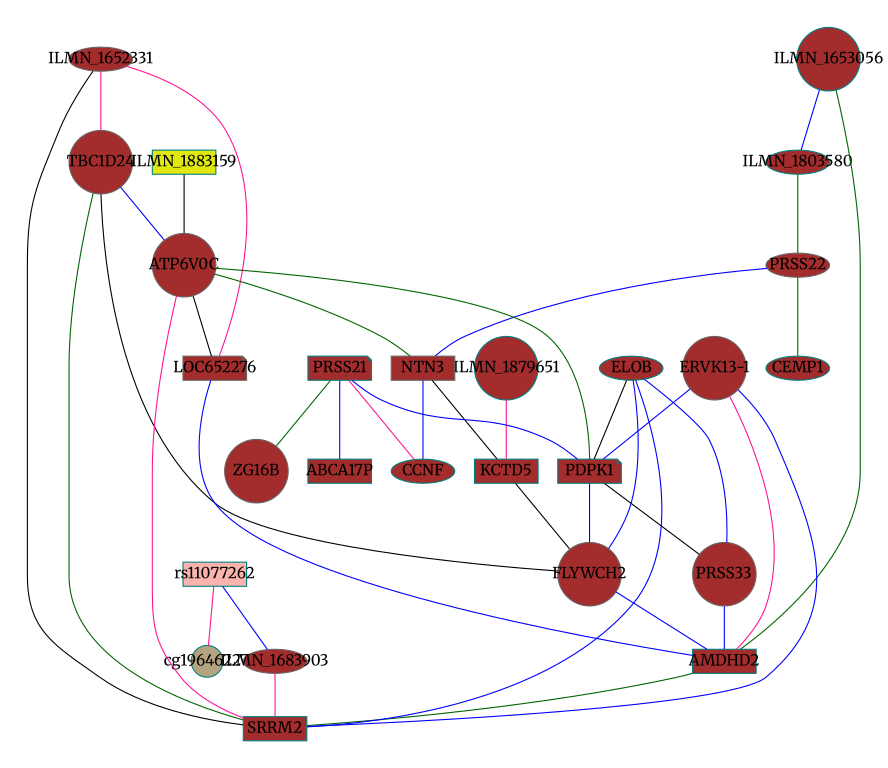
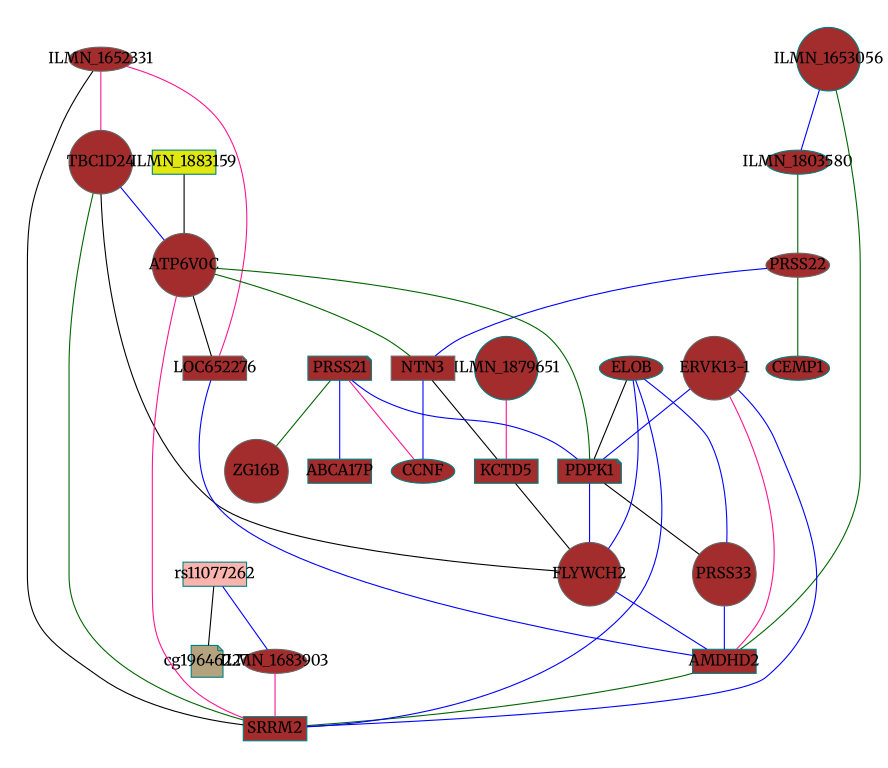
edge "rs11077262" -- "cg19646227": color deeppink -> black
node "cg19646227": shape circle -> note
